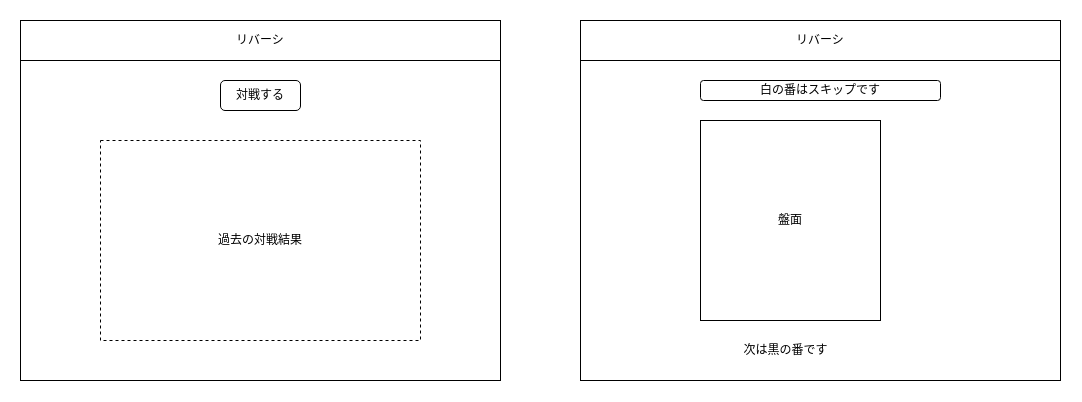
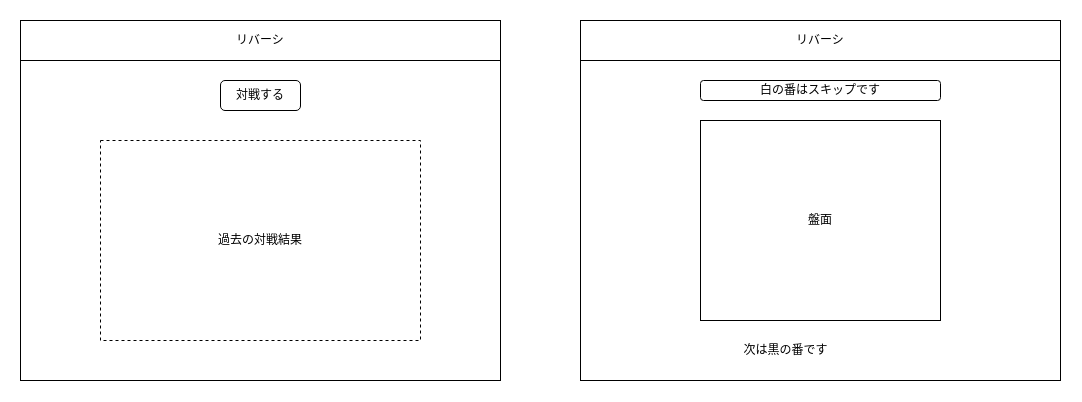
node "盤面": size 180x200 -> 240x200
